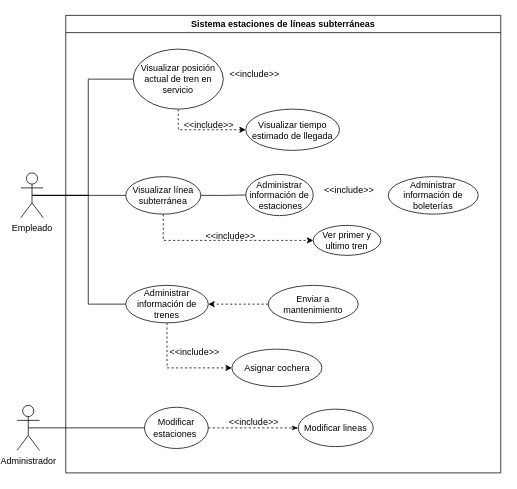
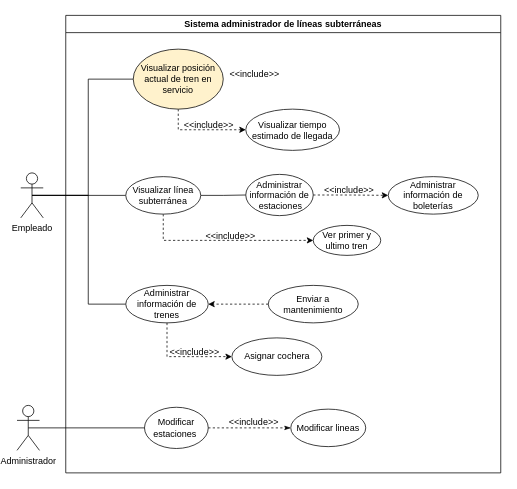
node "Sistema estaciones de líneas subterráneas": label "Sistema estaciones de líneas subterráneas" -> "Sistema administrador de líneas subterráneas"
node "Visualizar posición actual de tren en servicio": fillcolor #ffffff -> #fff2cc
edge "Administrar información de estaciones" -> "Administrar información de boleterías": added
node "Asignar cochera": moved (277, 368) -> (277, 357)
node "Modificar lineas": moved (336, 428) -> (328, 428)
